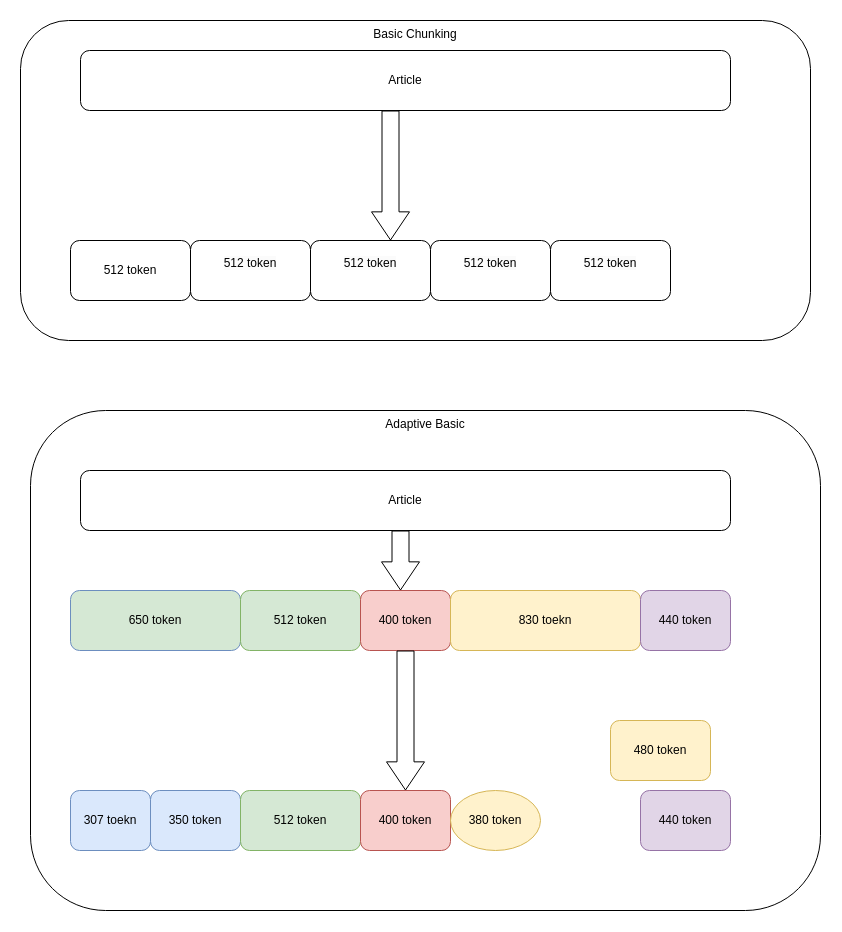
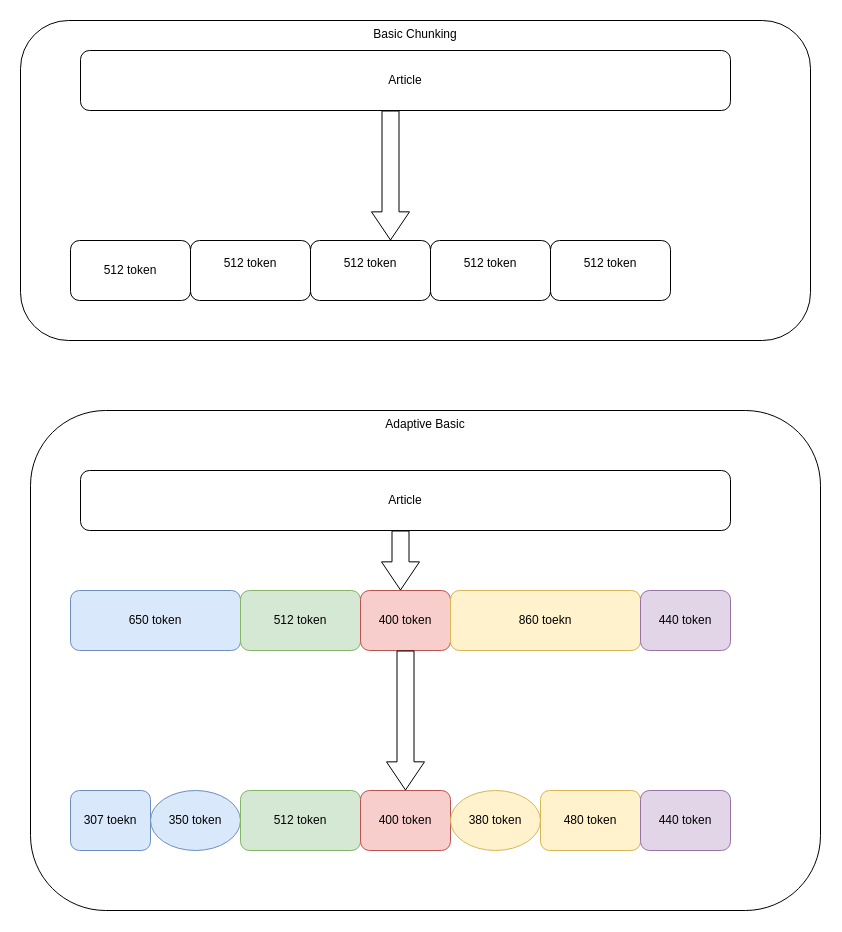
node "650 token": fillcolor #d5e8d4 -> #dae8fc
node "830 toekn": label "830 toekn" -> "860 toekn"
node "480 token": moved (661, 751) -> (591, 821)
node "350 token": shape rounded rectangle -> ellipse
